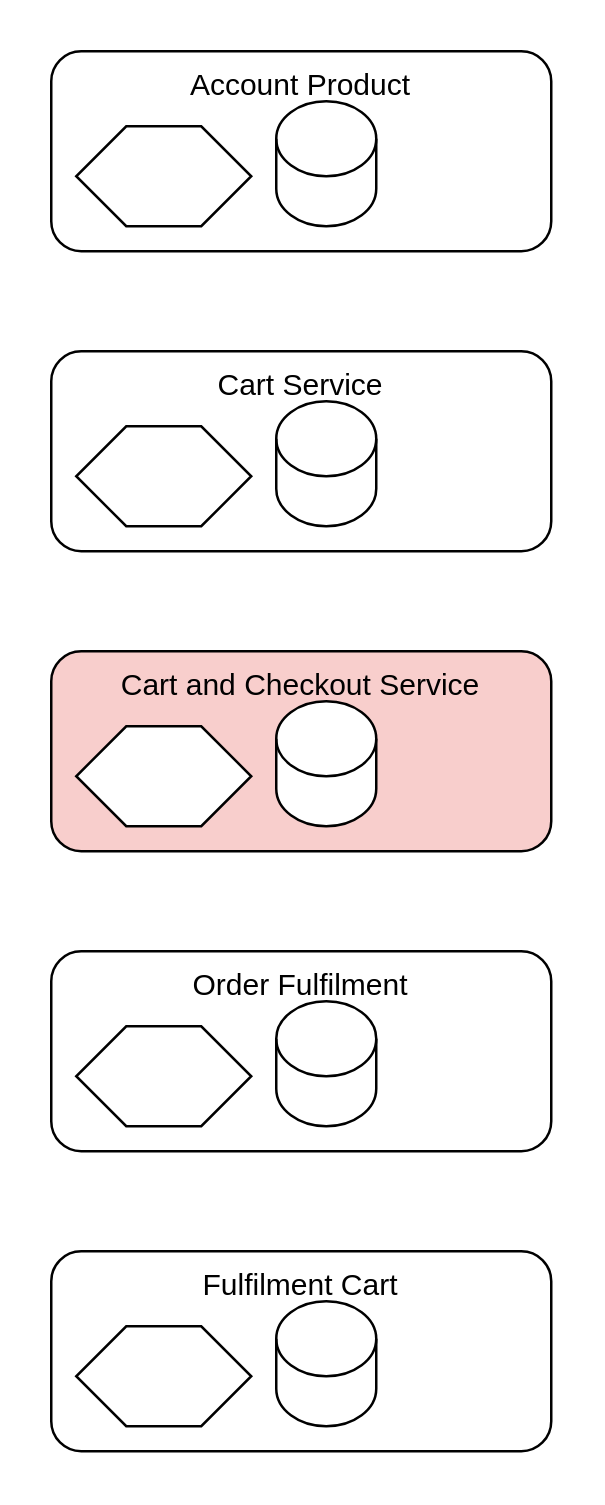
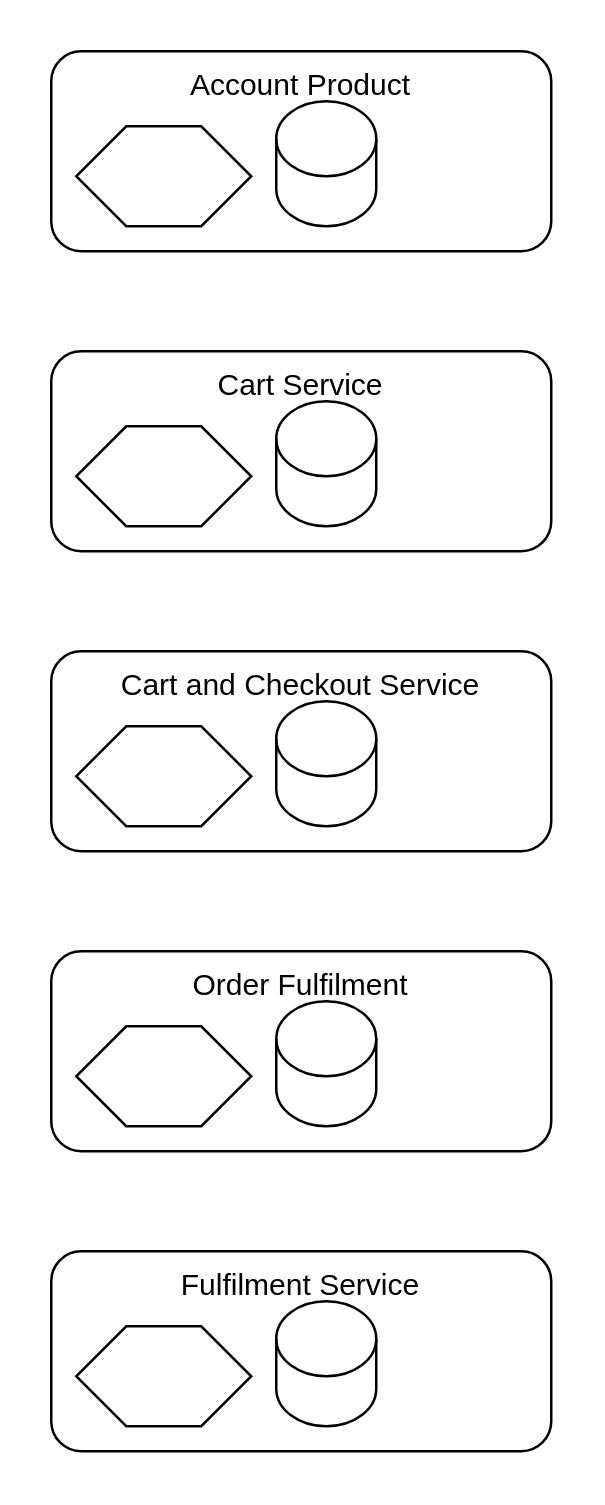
node "Cart and Checkout Service": fillcolor #f8cecc -> #ffffff
node "Fulfilment Cart": label "Fulfilment Cart" -> "Fulfilment Service"
